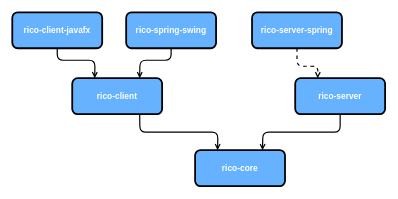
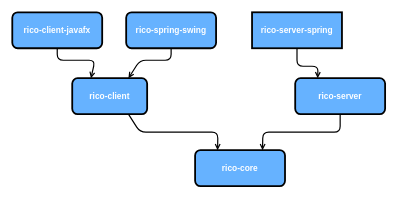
node "rico-server-spring": shape rounded rectangle -> rectangle
edge "rico-server-spring" -> "rico-server": style dashed -> solid
node "rico-client": size 90x36 -> 75x36
